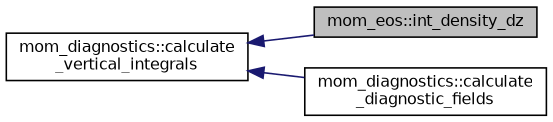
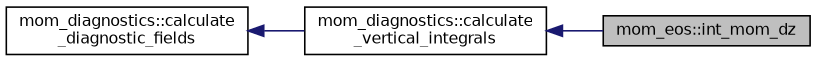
node "mom_eos::int_density_dz": label "mom_eos::int_density_dz" -> "mom_eos::int_mom_dz"
edge "mom_diagnostics::calculate _diagnostic_fields" -> "mom_diagnostics::calculate _vertical_integrals": reversed
